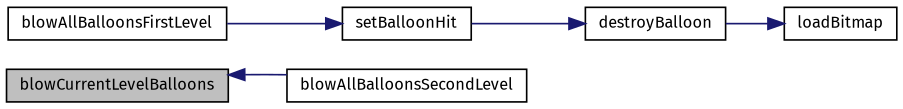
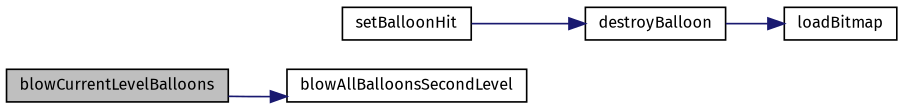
node "blowAllBalloonsFirstLevel": removed
edge "blowAllBalloonsSecondLevel" -> "blowCurrentLevelBalloons": reversed
